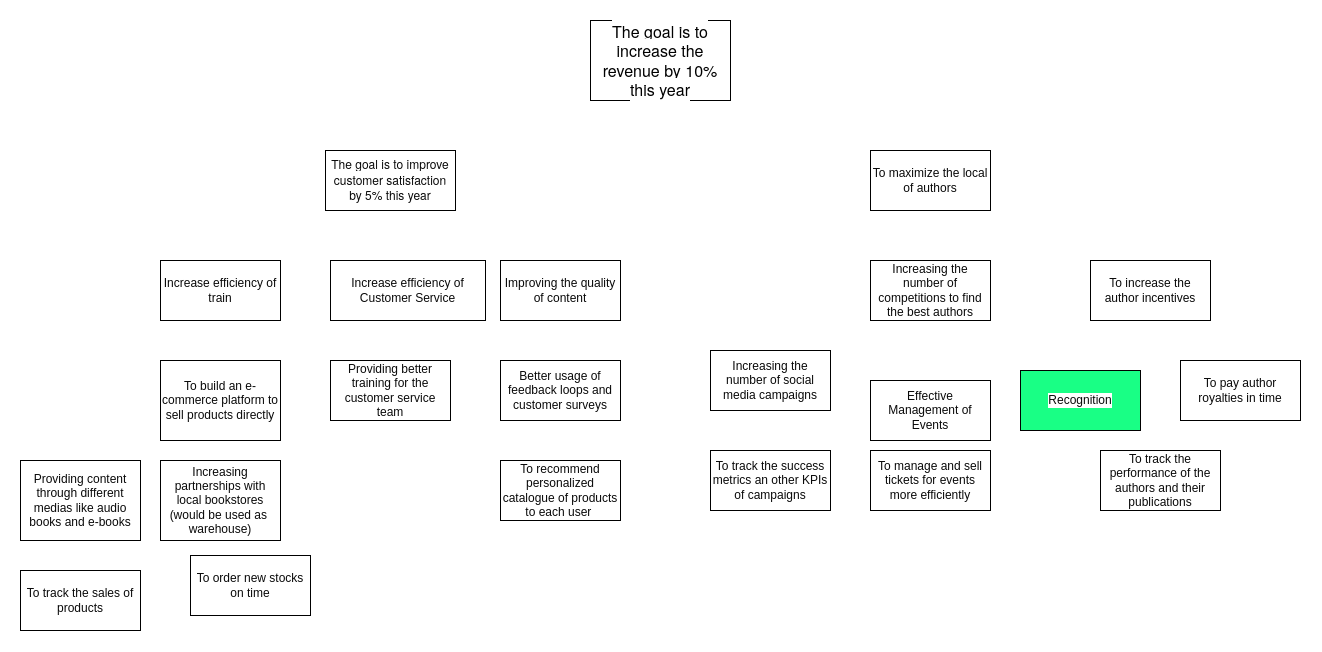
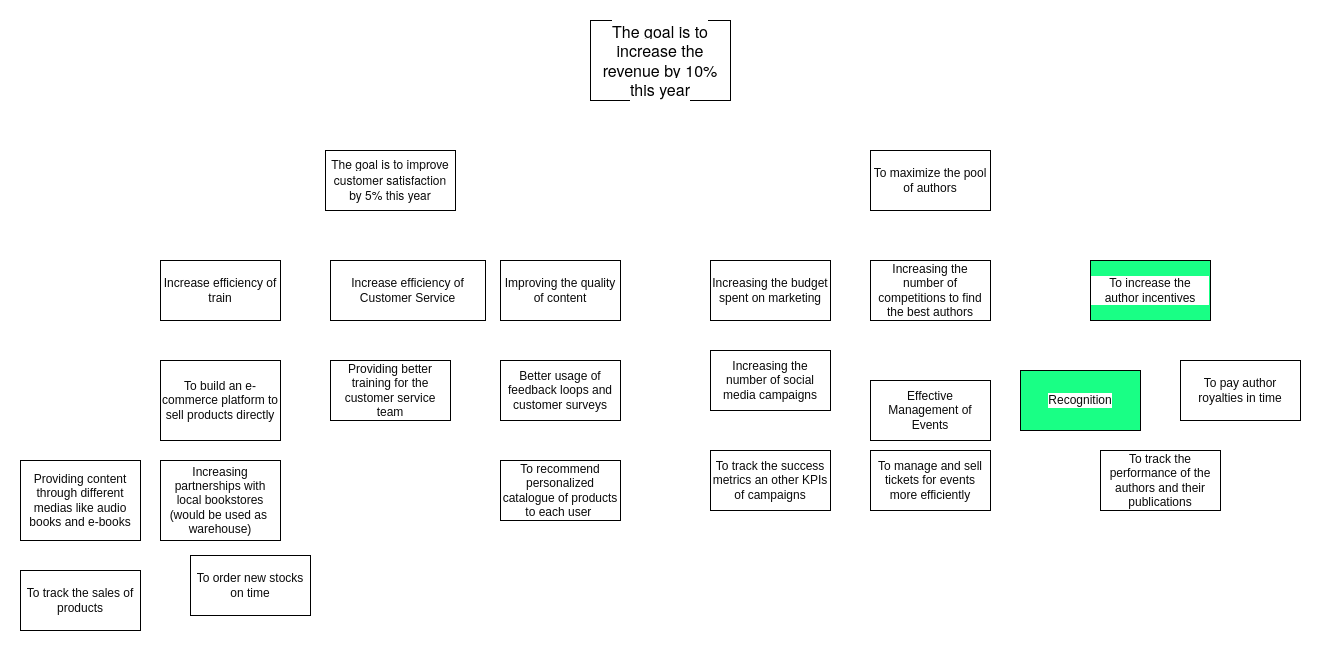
node "To maximize the local of authors": label "To maximize the local of authors" -> "To maximize the pool of authors"
node "Increasing the budget spent on marketing": added
node "To increase the author incentives": fillcolor #ffffff -> #19ff85
